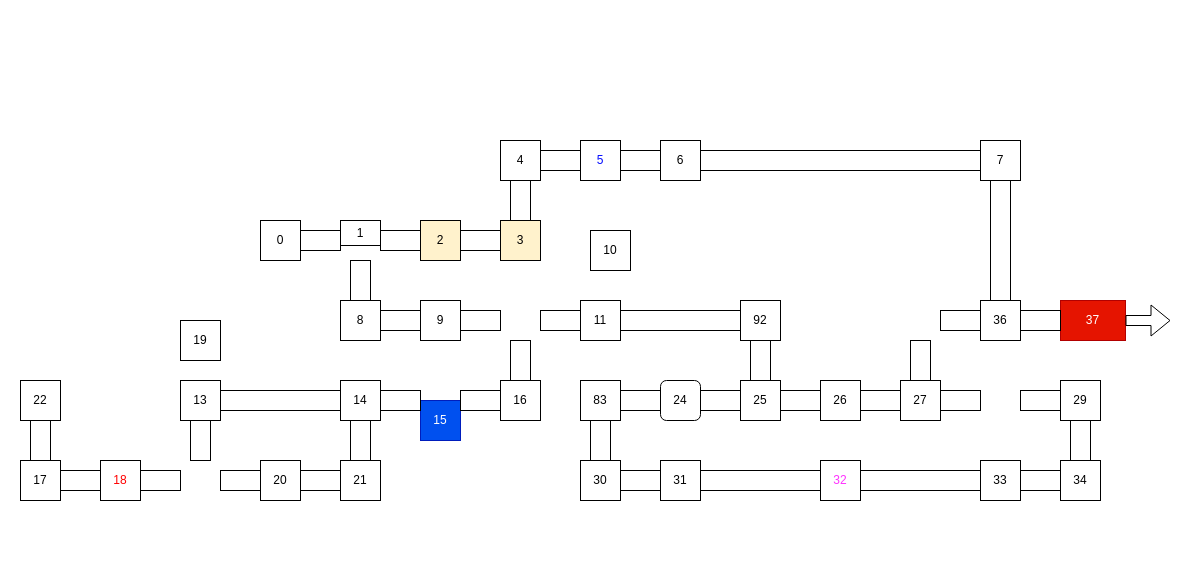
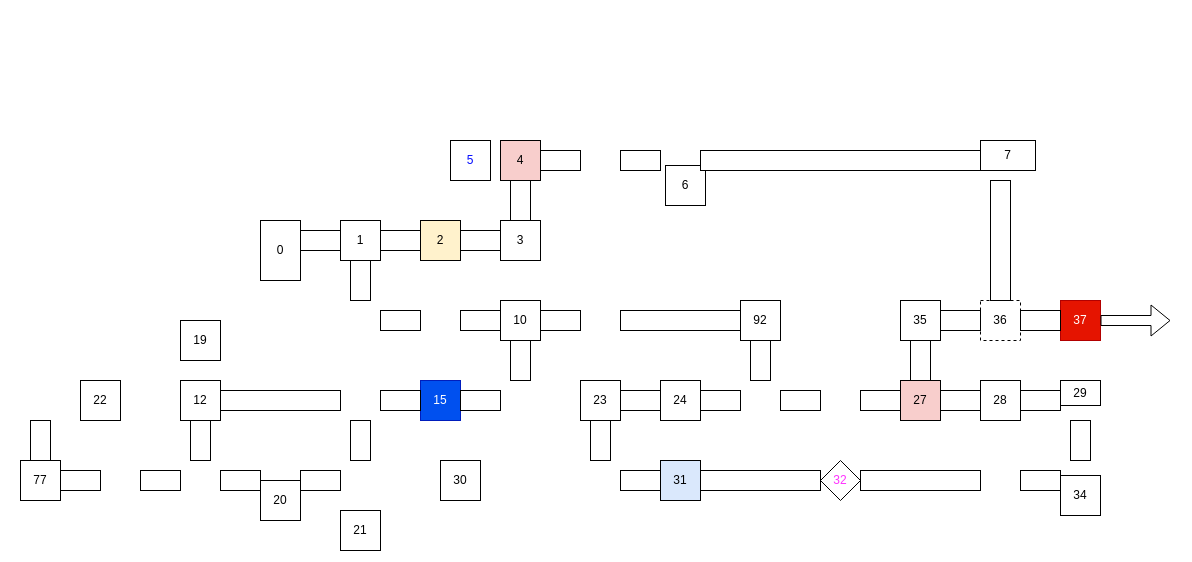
node "4": fillcolor #ffffff -> #f8cecc
node "5": moved (601, 161) -> (471, 161)
node "6": moved (681, 161) -> (686, 186)
node "7": size 40x40 -> 55x30
node "1": size 40x25 -> 40x40
node "0": size 40x40 -> 40x60
node "3": fillcolor #fff2cc -> #ffffff
node "10": moved (611, 251) -> (521, 321)
node "8": removed
node "9": removed
node "11": removed
node "35": added
node "36": style solid -> dashed
node "37": size 65x40 -> 40x40
node "22": moved (41, 401) -> (101, 401)
node "13": label "13" -> "12"
node "14": removed
node "16": removed
node "83": label "83" -> "23"
node "24": shape rounded rectangle -> rectangle
node "25": removed
node "26": removed
node "27": fillcolor #ffffff -> #f8cecc
node "28": added
node "29": size 40x40 -> 40x25
node "15": moved (441, 421) -> (441, 401)
node "17": label "17" -> "77"
node "18": removed
node "20": moved (281, 481) -> (281, 501)
node "21": moved (361, 481) -> (361, 531)
node "30": moved (601, 481) -> (461, 481)
node "31": fillcolor #ffffff -> #dae8fc
node "32": shape rectangle -> diamond
node "33": removed
node "34": moved (1081, 481) -> (1081, 496)
